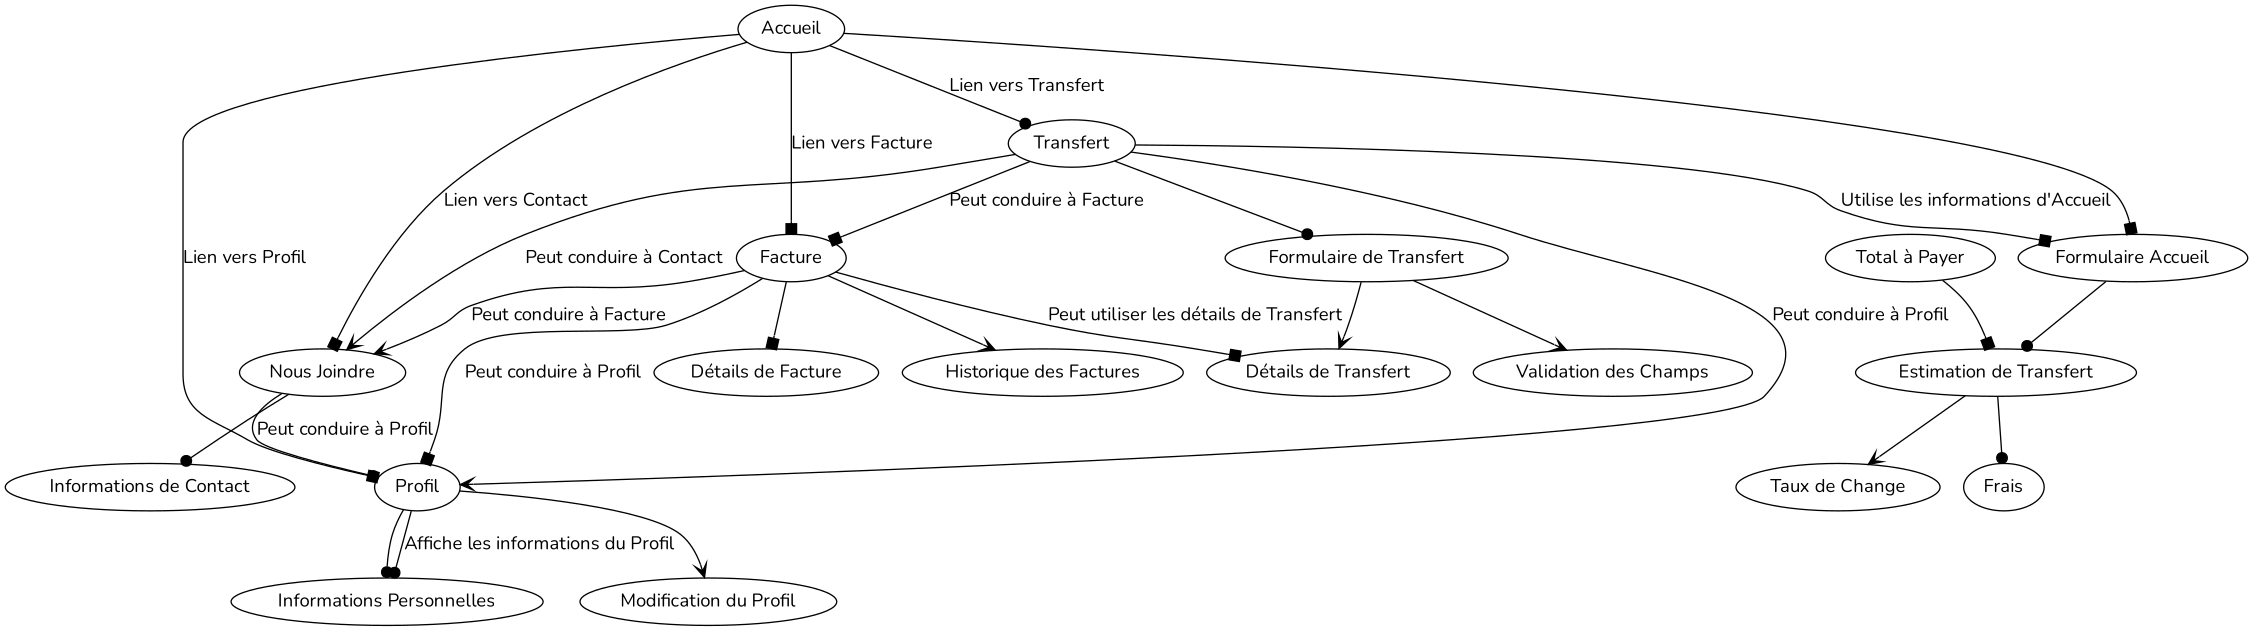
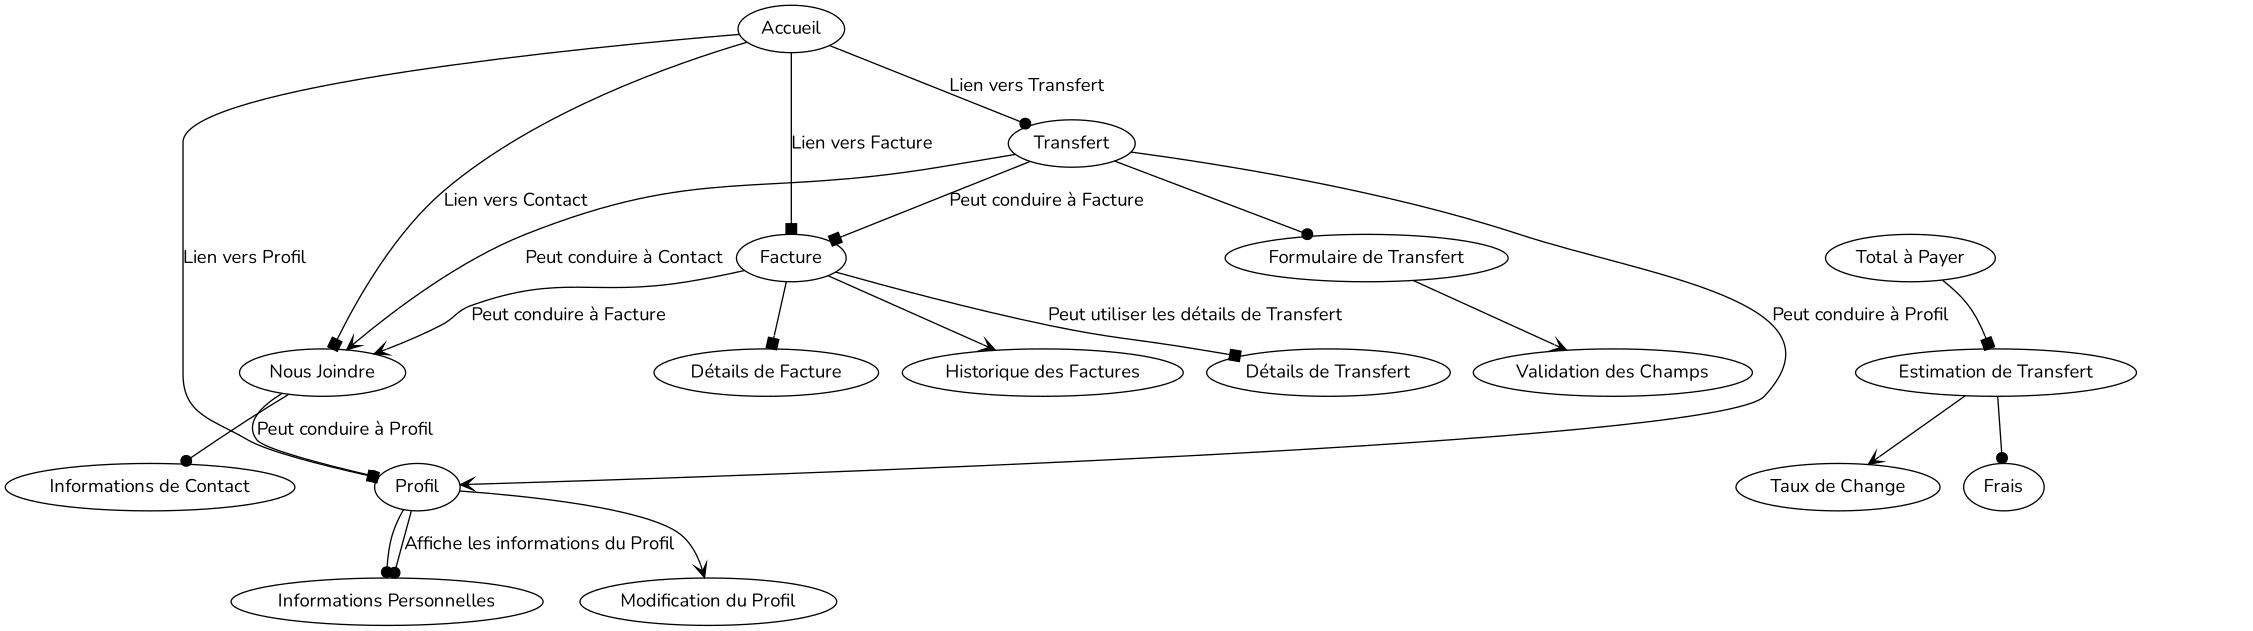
node "Formulaire Accueil": removed
edge "Formulaire de Transfert" -> "Détails de Transfert": removed
edge "Facture" -> "Profil": removed, label "Peut conduire à Profil"
